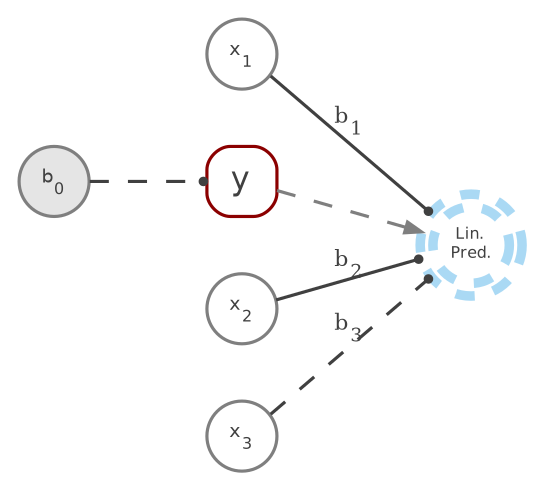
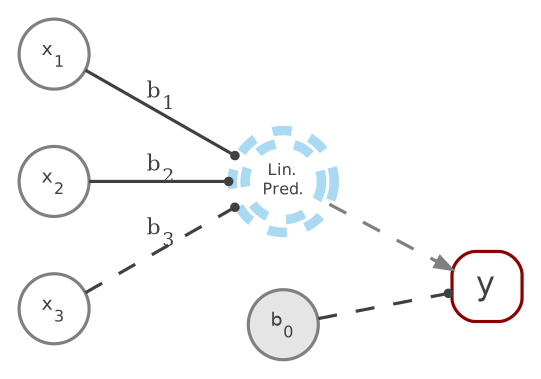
edge "y" -> "Lin. Pred.": reversed
